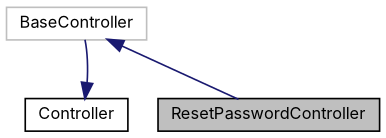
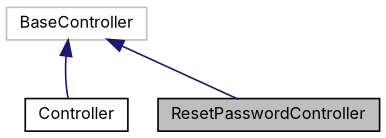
edge "BaseController" -> "Controller": reversed
